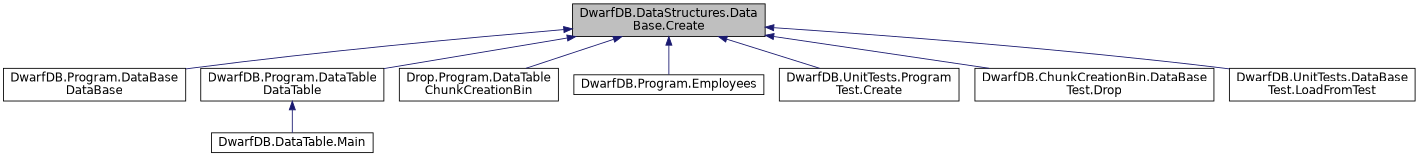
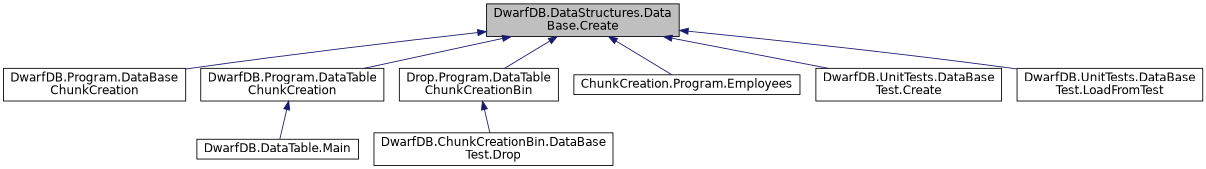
edge "DwarfDB.ChunkCreationBin.DataBase Test.Drop" -> "DwarfDB.DataStructures.Data Base.Create": now "DwarfDB.ChunkCreationBin.DataBase Test.Drop" -> "Drop.Program.DataTable ChunkCreationBin"
node "DwarfDB.Program.DataBase DataBase": label "DwarfDB.Program.DataBase DataBase" -> "DwarfDB.Program.DataBase ChunkCreation"
node "DwarfDB.Program.DataTable DataTable": label "DwarfDB.Program.DataTable DataTable" -> "DwarfDB.Program.DataTable ChunkCreation"
node "DwarfDB.Program.Employees": label "DwarfDB.Program.Employees" -> "ChunkCreation.Program.Employees"
node "DwarfDB.UnitTests.Program Test.Create": label "DwarfDB.UnitTests.Program Test.Create" -> "DwarfDB.UnitTests.DataBase Test.Create"
